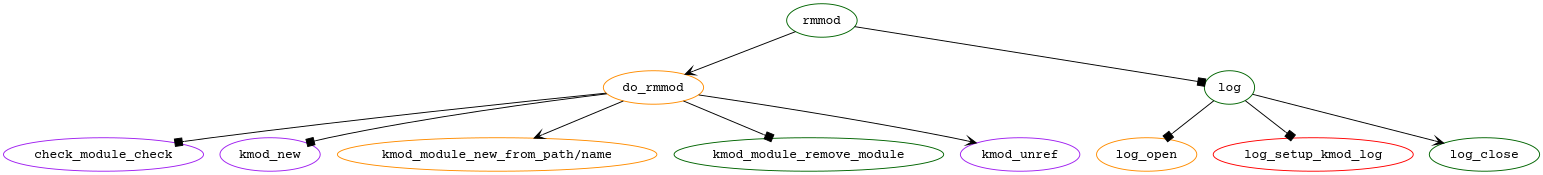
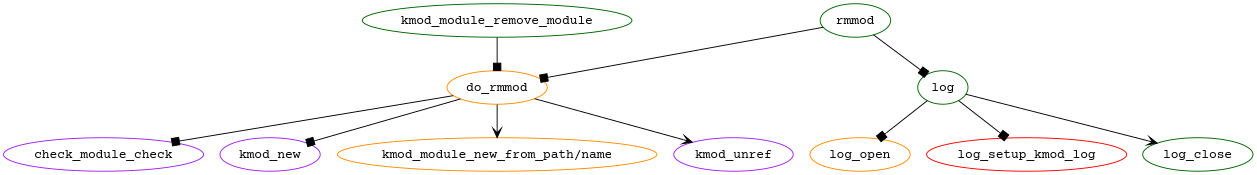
edge "rmmod" -> "do_rmmod": arrowhead vee -> box
edge "do_rmmod" -> "kmod_module_remove_module": reversed
